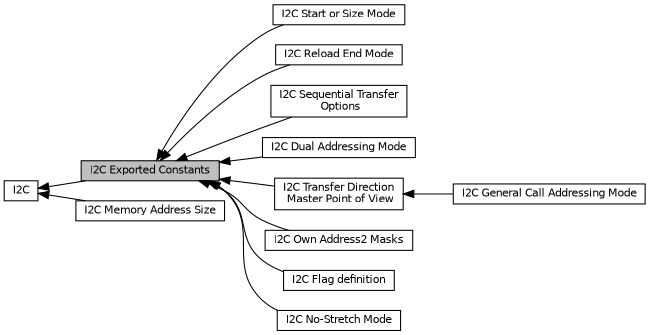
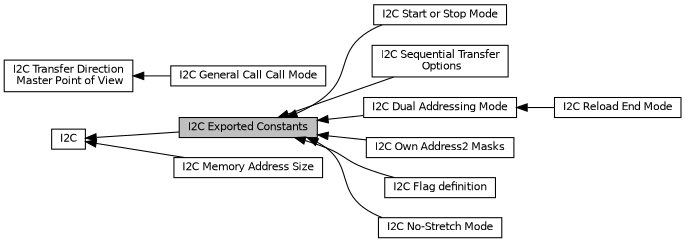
node "I2C Start or Size Mode": label "I2C Start or Size Mode" -> "I2C Start or Stop Mode"
edge "I2C Reload End Mode" -> "I2C Exported Constants": now "I2C Reload End Mode" -> "I2C Dual Addressing Mode"
edge "I2C Transfer Direction Master Point of View" -> "I2C Exported Constants": removed
node "I2C General Call Addressing Mode": label "I2C General Call Addressing Mode" -> "I2C General Call Call Mode"
